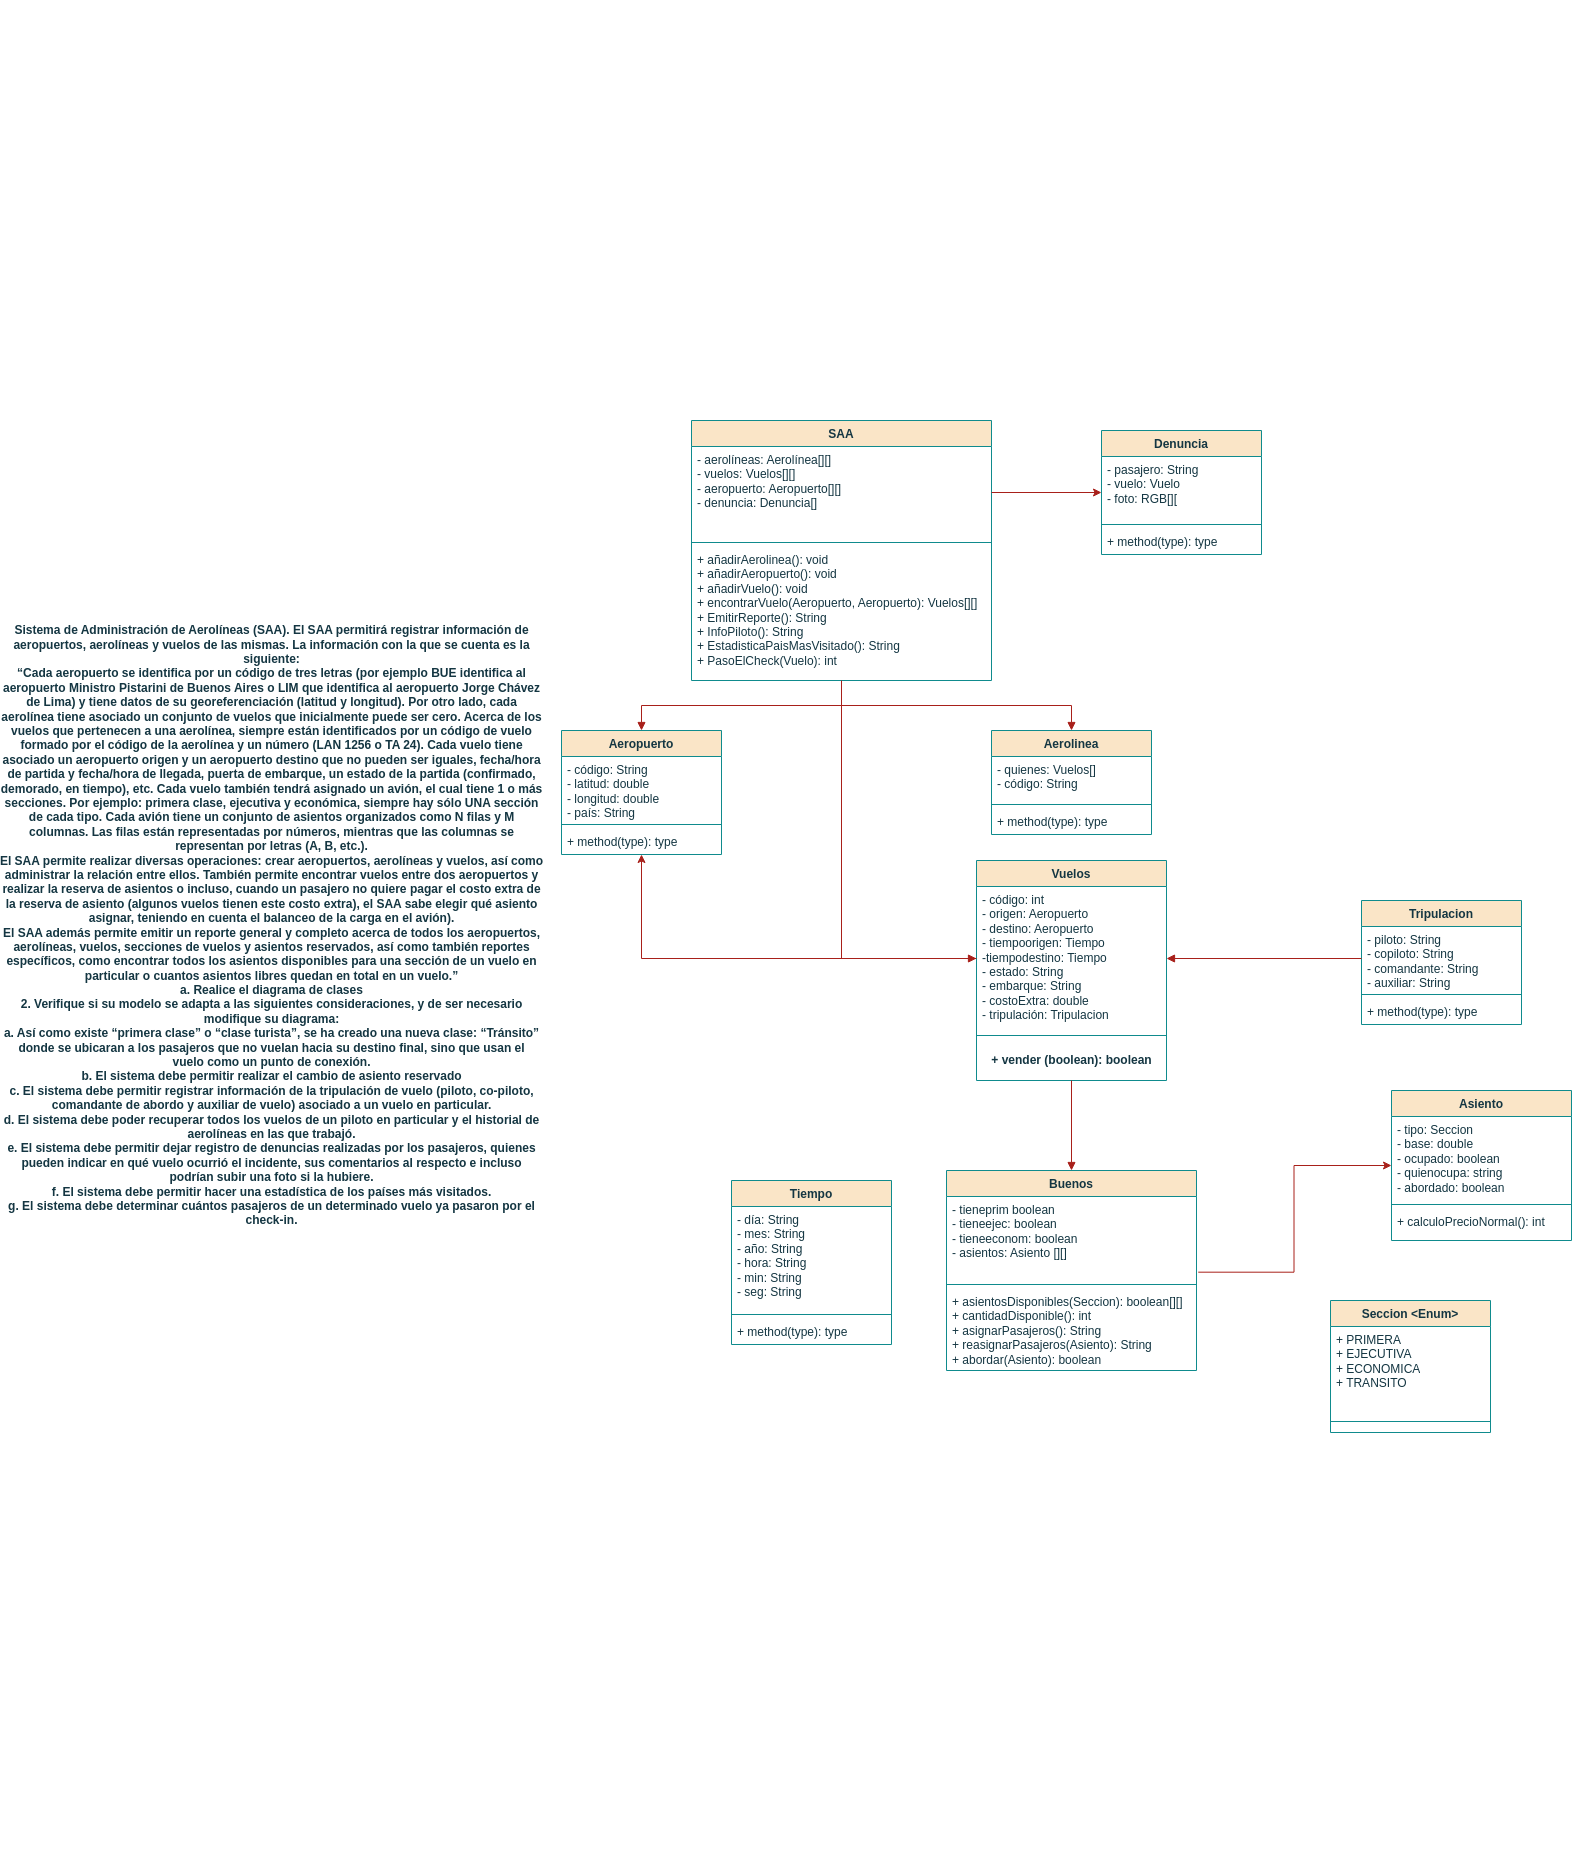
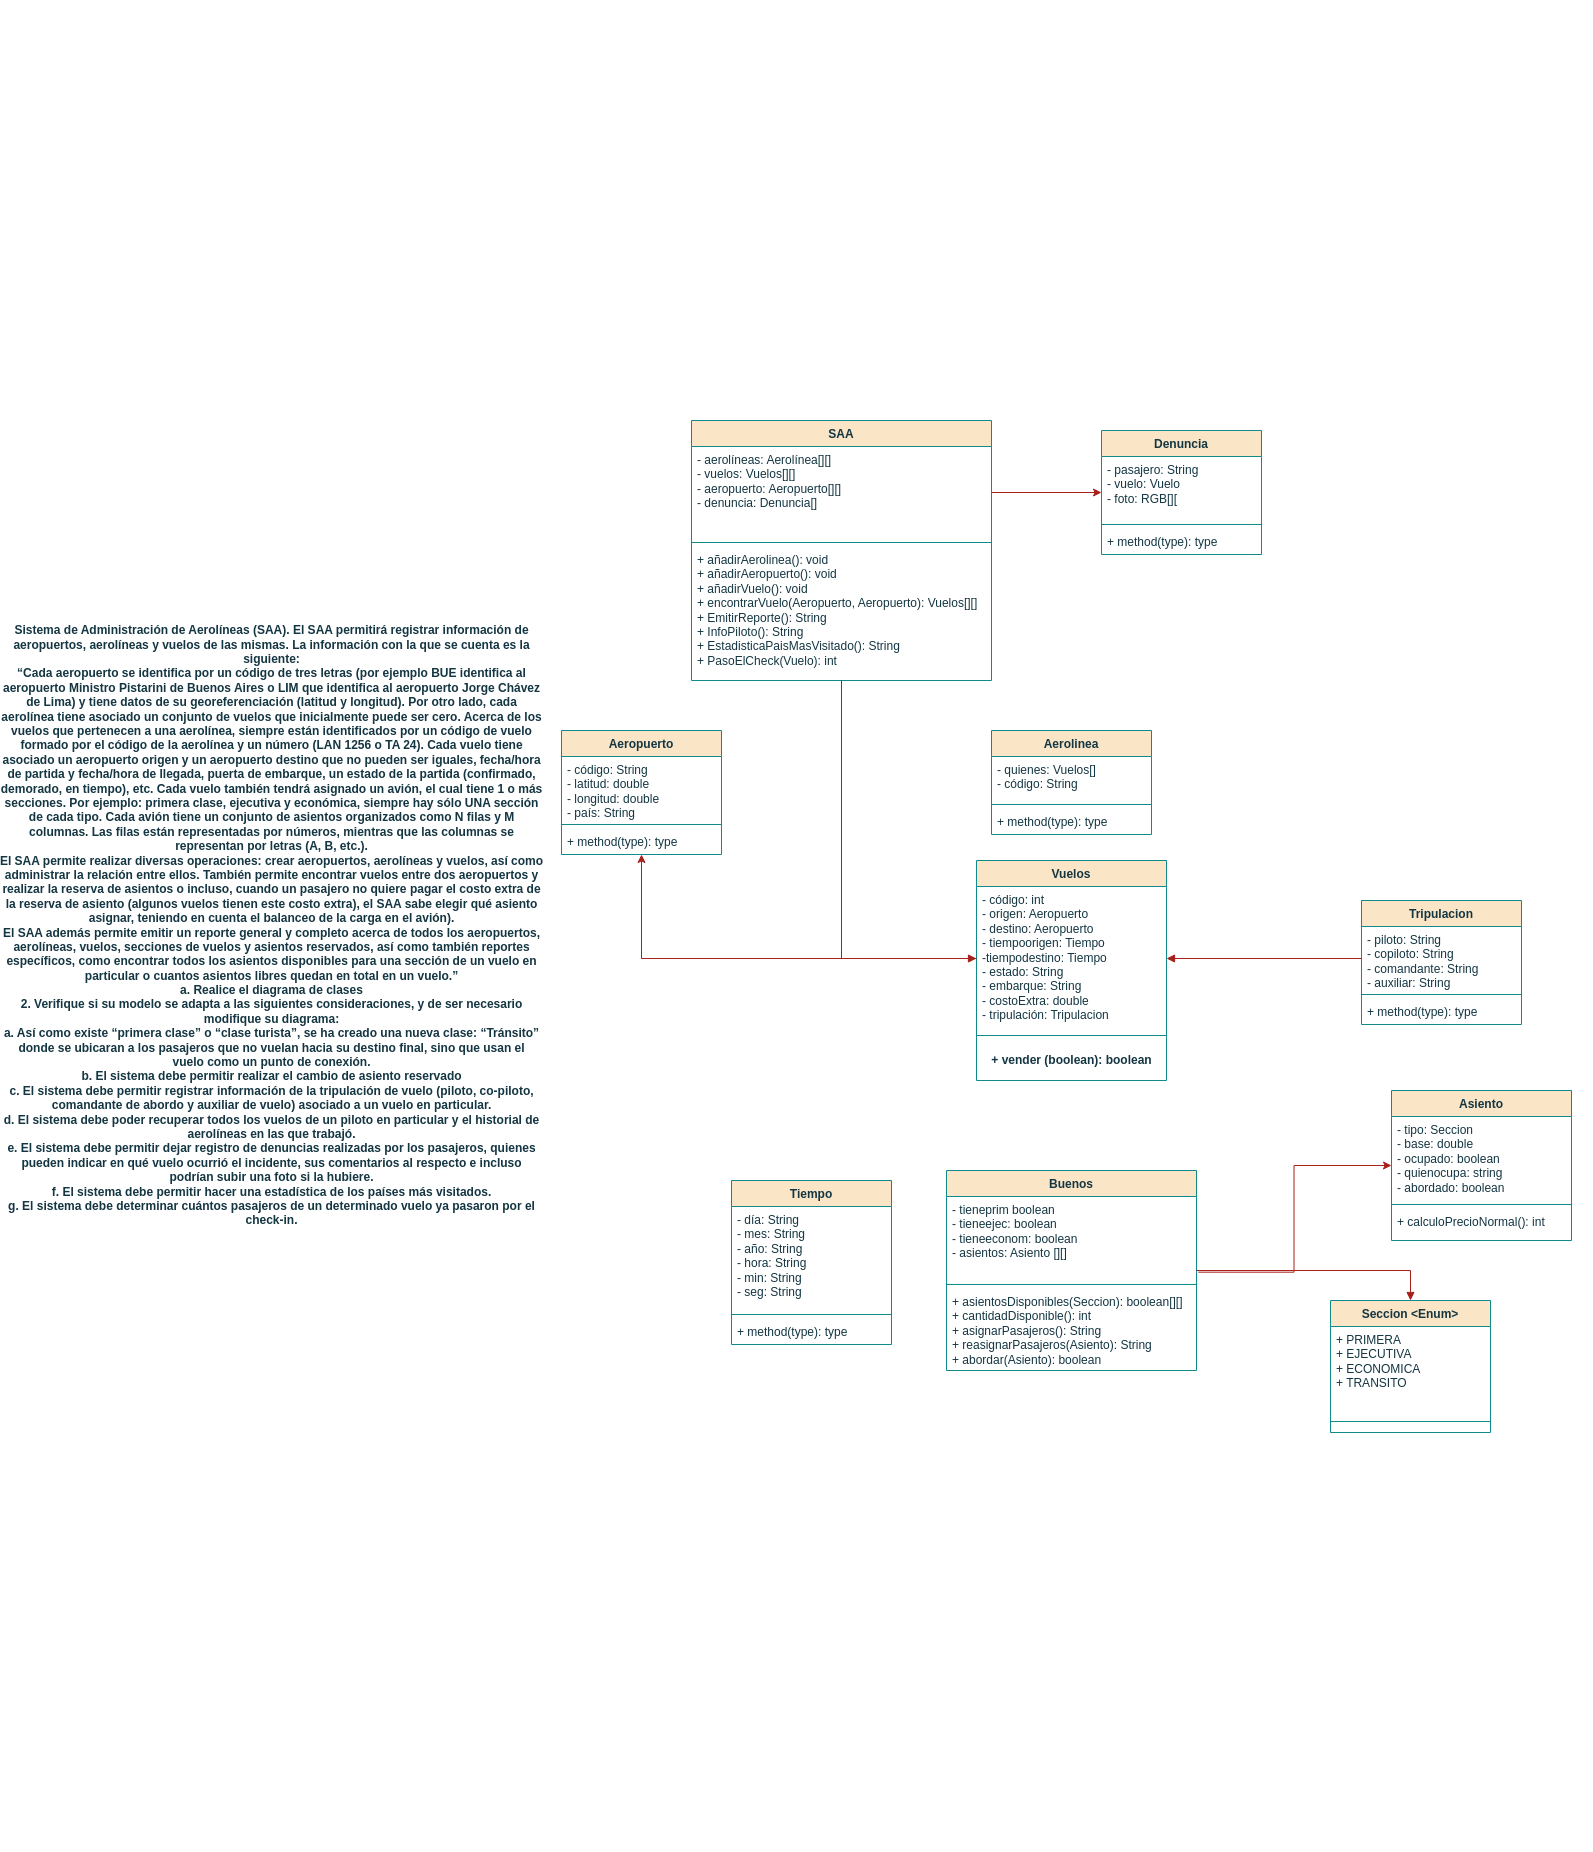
edge "SAA" -> "Aeropuerto": removed
edge "SAA" -> "Aerolinea": removed
edge "Vuelos" -> "Buenos": removed
edge "Buenos" -> "Seccion <Enum>": added
